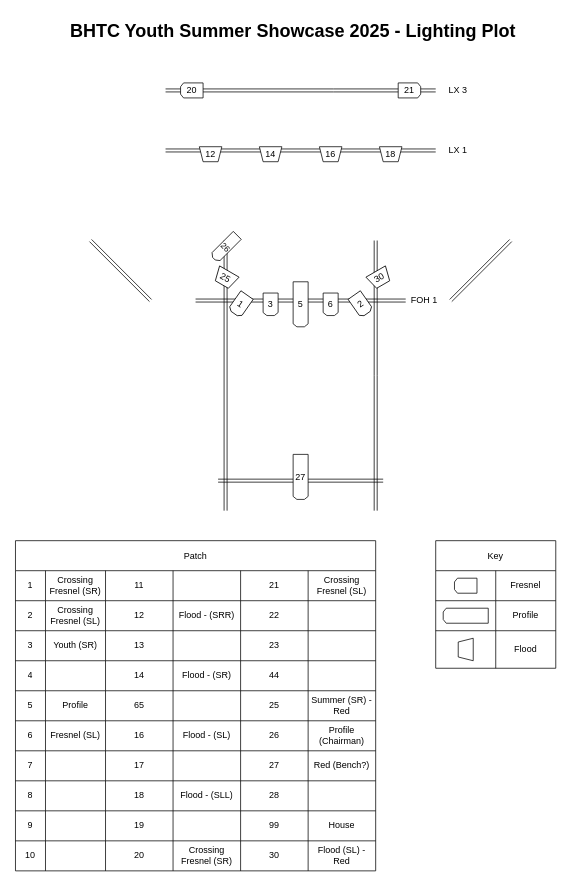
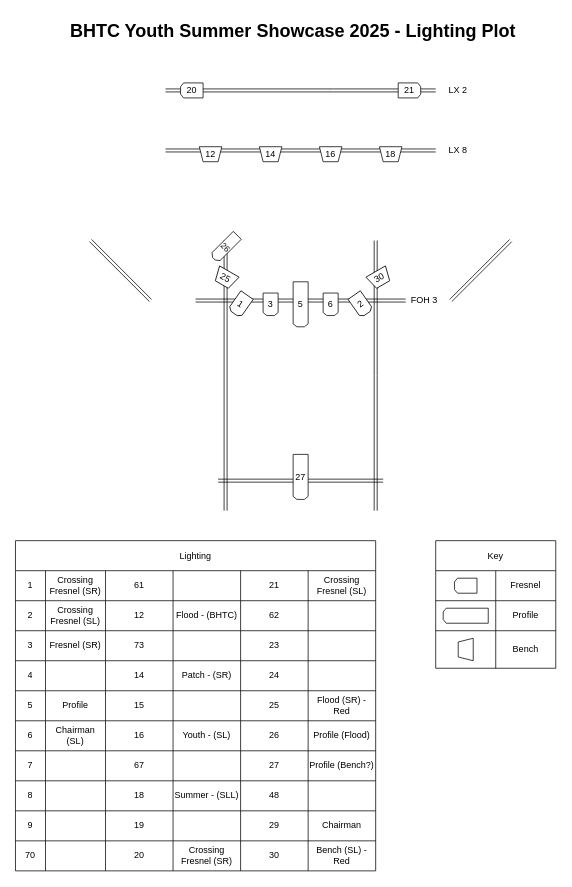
node "LX 3": label "LX 3" -> "LX 2"
node "LX 1": label "LX 1" -> "LX 8"
node "FOH 1": label "FOH 1" -> "FOH 3"
node "Patch": label "Patch" -> "Lighting"
node "11": label "11" -> "61"
node "Flood - (SRR)": label "Flood - (SRR)" -> "Flood - (BHTC)"
node "22": label "22" -> "62"
node "Youth (SR)": label "Youth (SR)" -> "Fresnel (SR)"
node "13": label "13" -> "73"
node "Flood": label "Flood" -> "Bench"
node "Flood - (SR)": label "Flood - (SR)" -> "Patch - (SR)"
node "44": label "44" -> "24"
node "65": label "65" -> "15"
node "Summer (SR) - Red": label "Summer (SR) - Red" -> "Flood (SR) - Red"
node "Fresnel (SL)": label "Fresnel (SL)" -> "Chairman (SL)"
node "Flood - (SL)": label "Flood - (SL)" -> "Youth - (SL)"
node "Profile (Chairman)": label "Profile (Chairman)" -> "Profile (Flood)"
node "17": label "17" -> "67"
node "Red (Bench?)": label "Red (Bench?)" -> "Profile (Bench?)"
node "Flood - (SLL)": label "Flood - (SLL)" -> "Summer - (SLL)"
node "28": label "28" -> "48"
node "99": label "99" -> "29"
node "House": label "House" -> "Chairman"
node "10": label "10" -> "70"
node "Flood (SL) - Red": label "Flood (SL) - Red" -> "Bench (SL) - Red"
